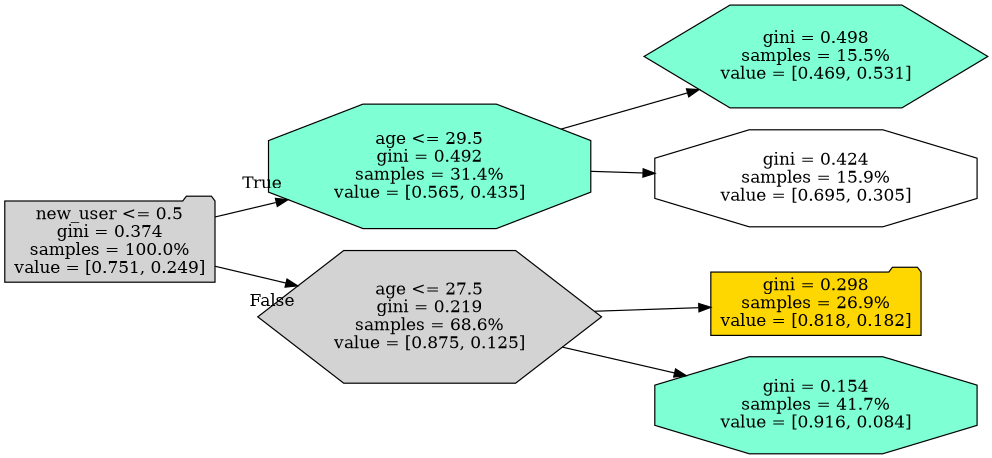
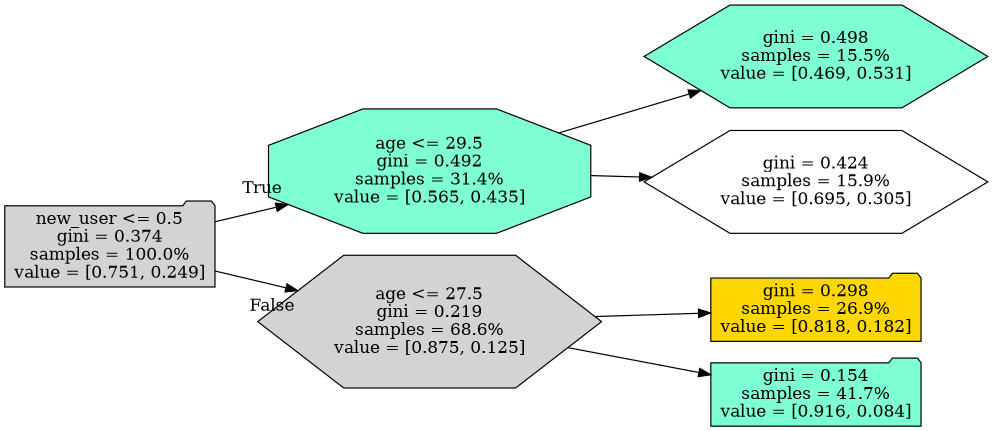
node "gini = 0.424 samples = 15.9% value = [0.695, 0.305]": shape octagon -> hexagon
node "gini = 0.154 samples = 41.7% value = [0.916, 0.084]": shape octagon -> folder
